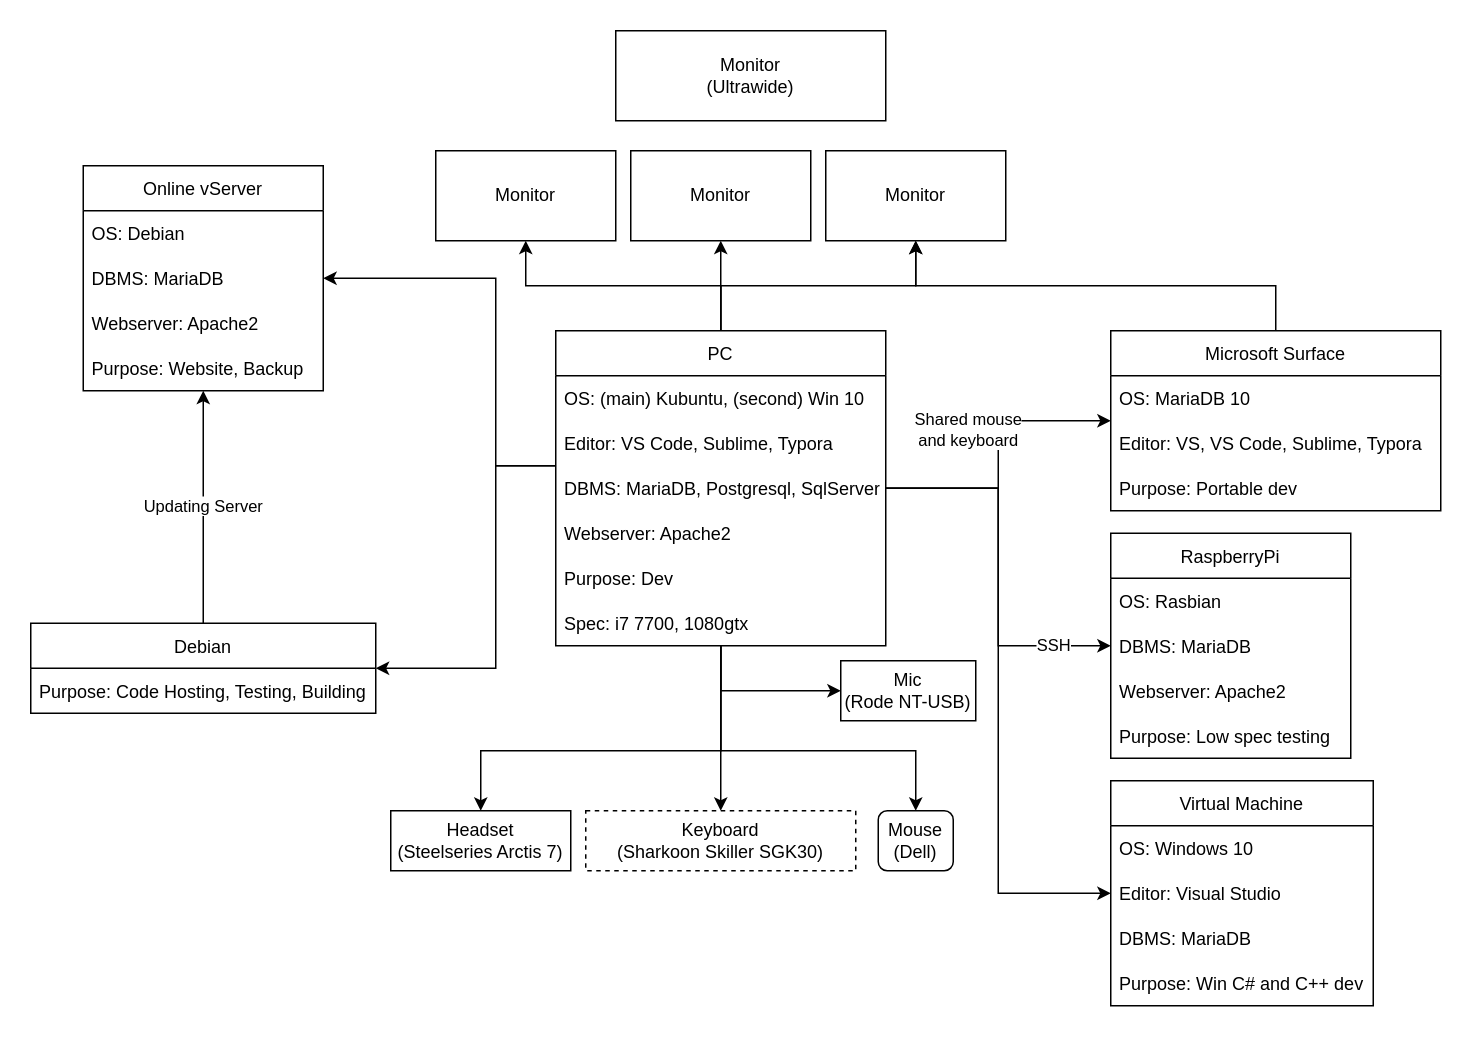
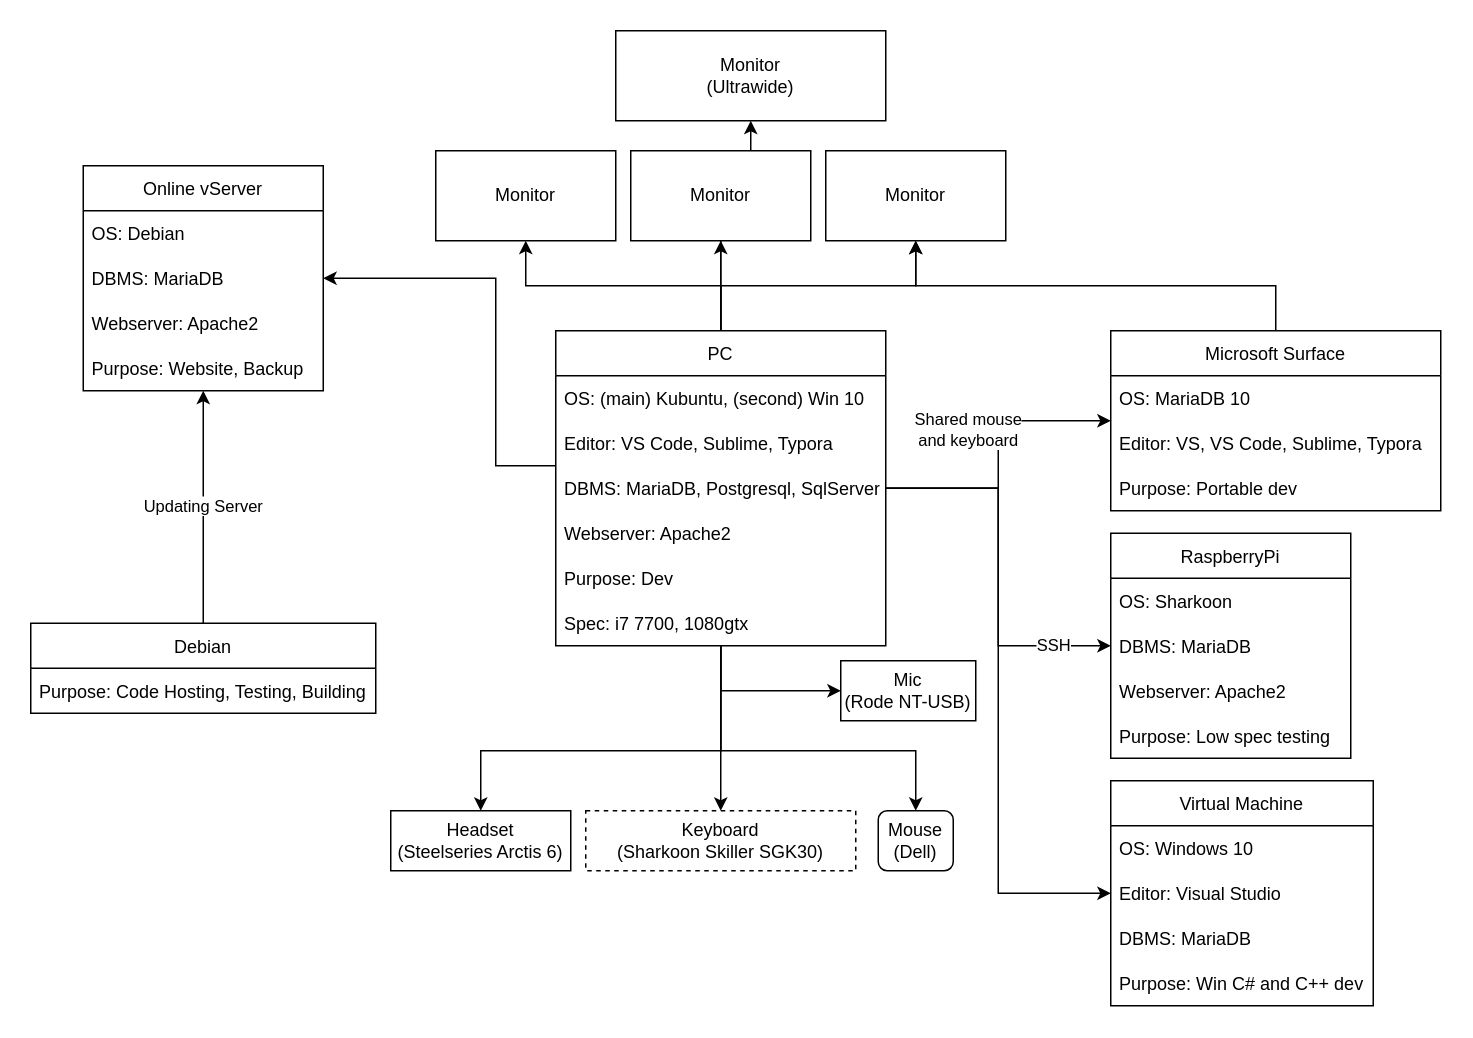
edge "PC" -> "Monitor (Ultrawide)": added
node "OS: Rasbian": label "OS: Rasbian" -> "OS: Sharkoon"
edge "PC" -> "Debian": removed
node "Headset (Steelseries Arctis 7)": label "Headset (Steelseries Arctis 7)" -> "Headset (Steelseries Arctis 6)"
